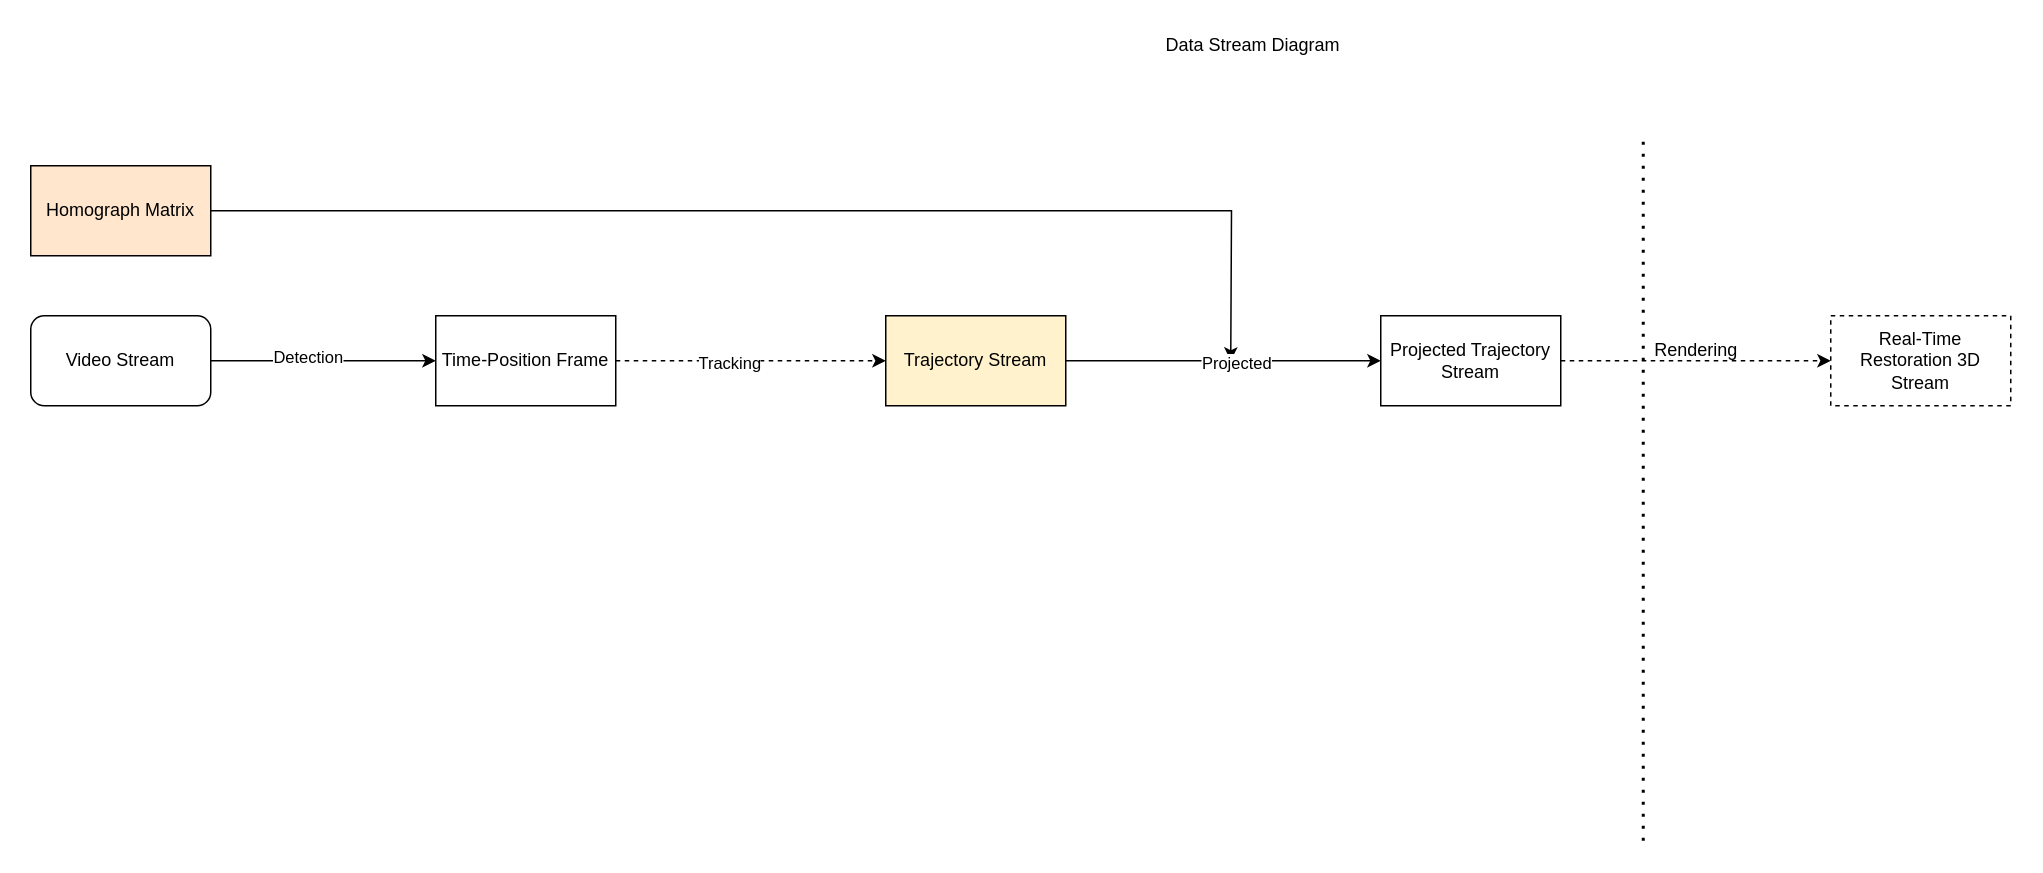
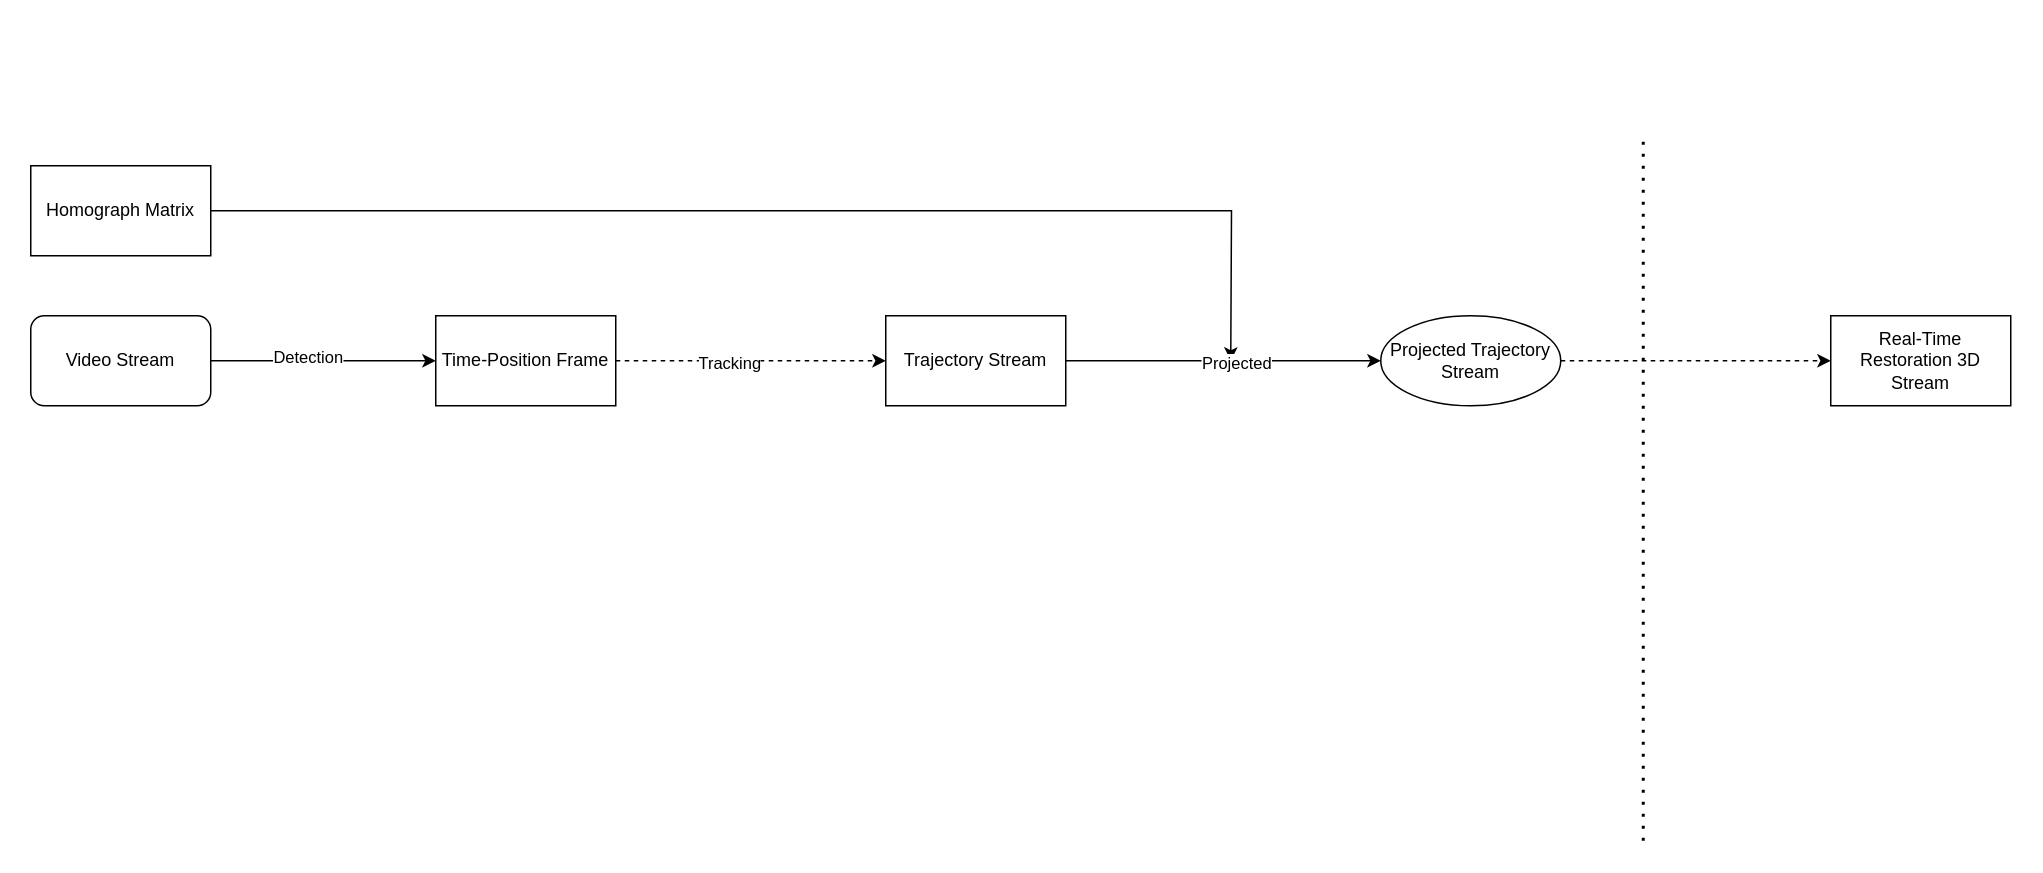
node "Data Stream Diagram": removed
node "Homograph Matrix": fillcolor #ffe6cc -> #ffffff
node "Trajectory Stream": fillcolor #fff2cc -> #ffffff
node "Projected Trajectory Stream": shape rectangle -> ellipse
node "Rendering": removed
node "Real-Time Restoration 3D Stream": style dashed -> solid
